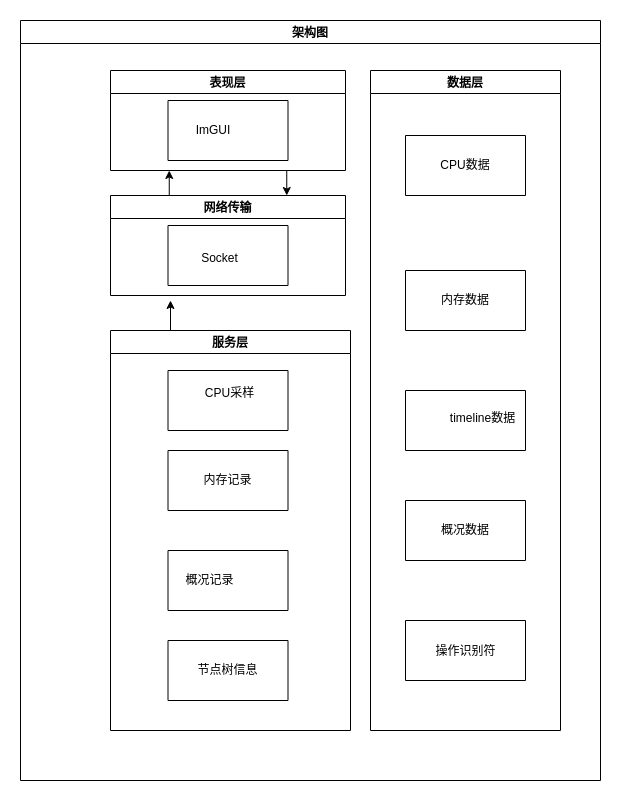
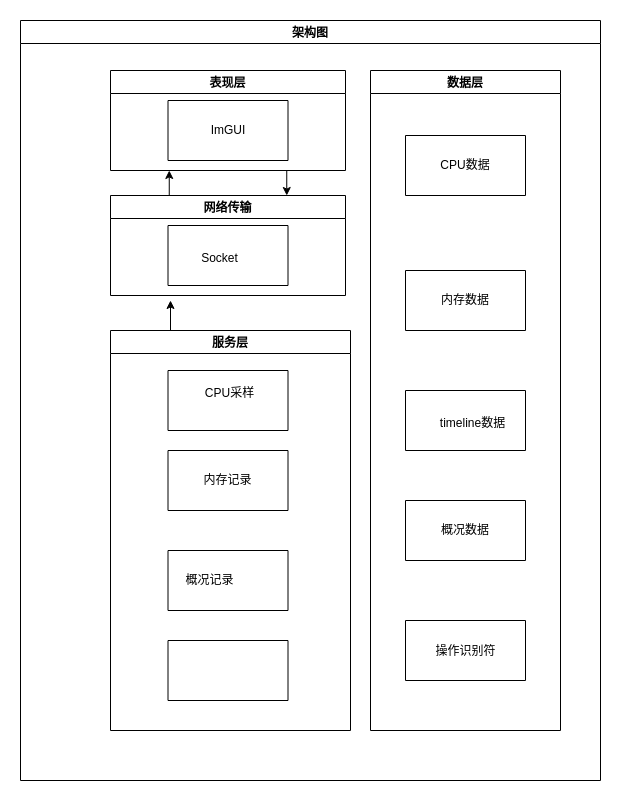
node "ImGUI": moved (213, 131) -> (228, 131)
node "timeline数据": moved (483, 418) -> (473, 423)
node "节点树信息": removed
